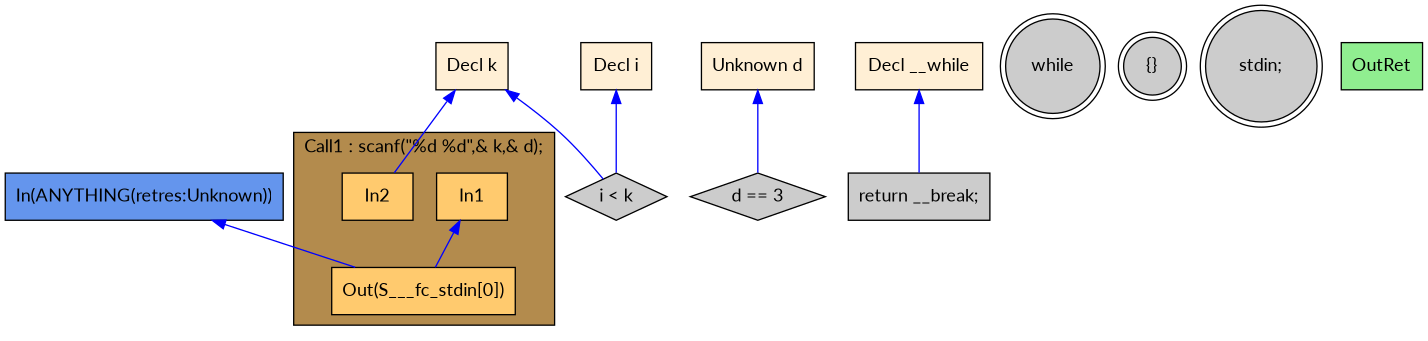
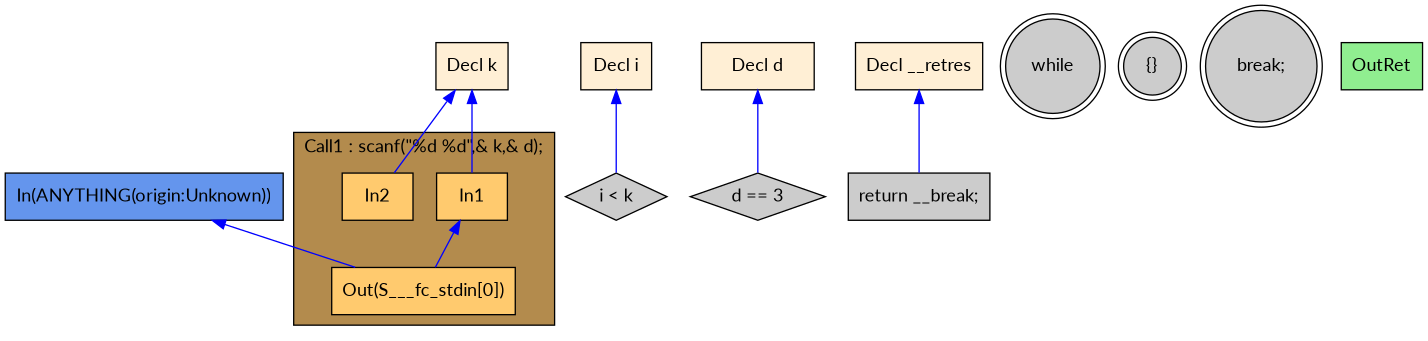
node "Unknown d": label "Unknown d" -> "Decl d"
node "Decl __while": label "Decl __while" -> "Decl __retres"
node "stdin;": label "stdin;" -> "break;"
edge "i < k" -> "Decl k": now "In1" -> "Decl k"
node "In(ANYTHING(retres:Unknown))": label "In(ANYTHING(retres:Unknown))" -> "In(ANYTHING(origin:Unknown))"
